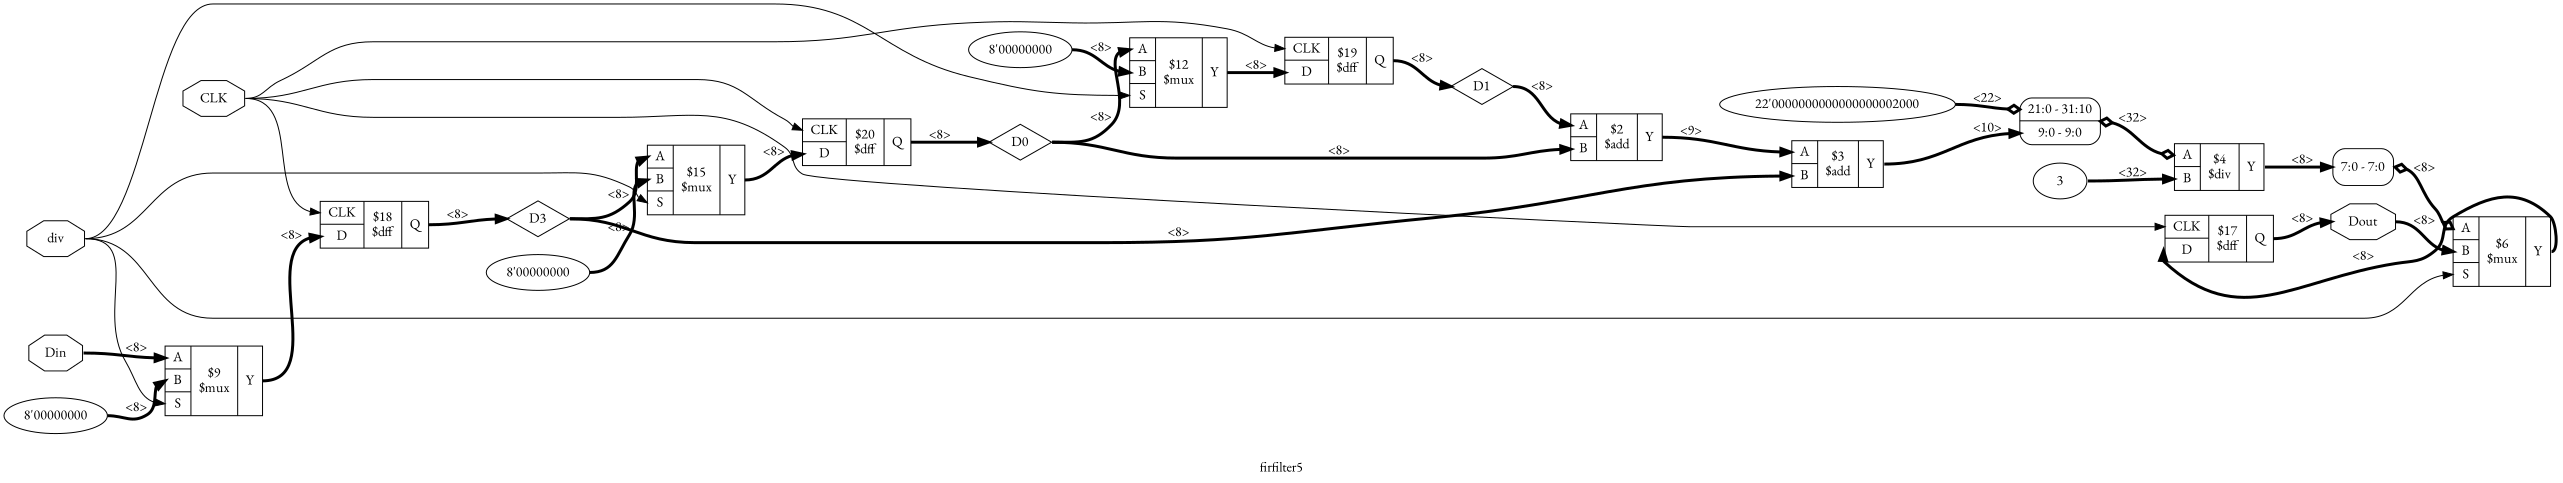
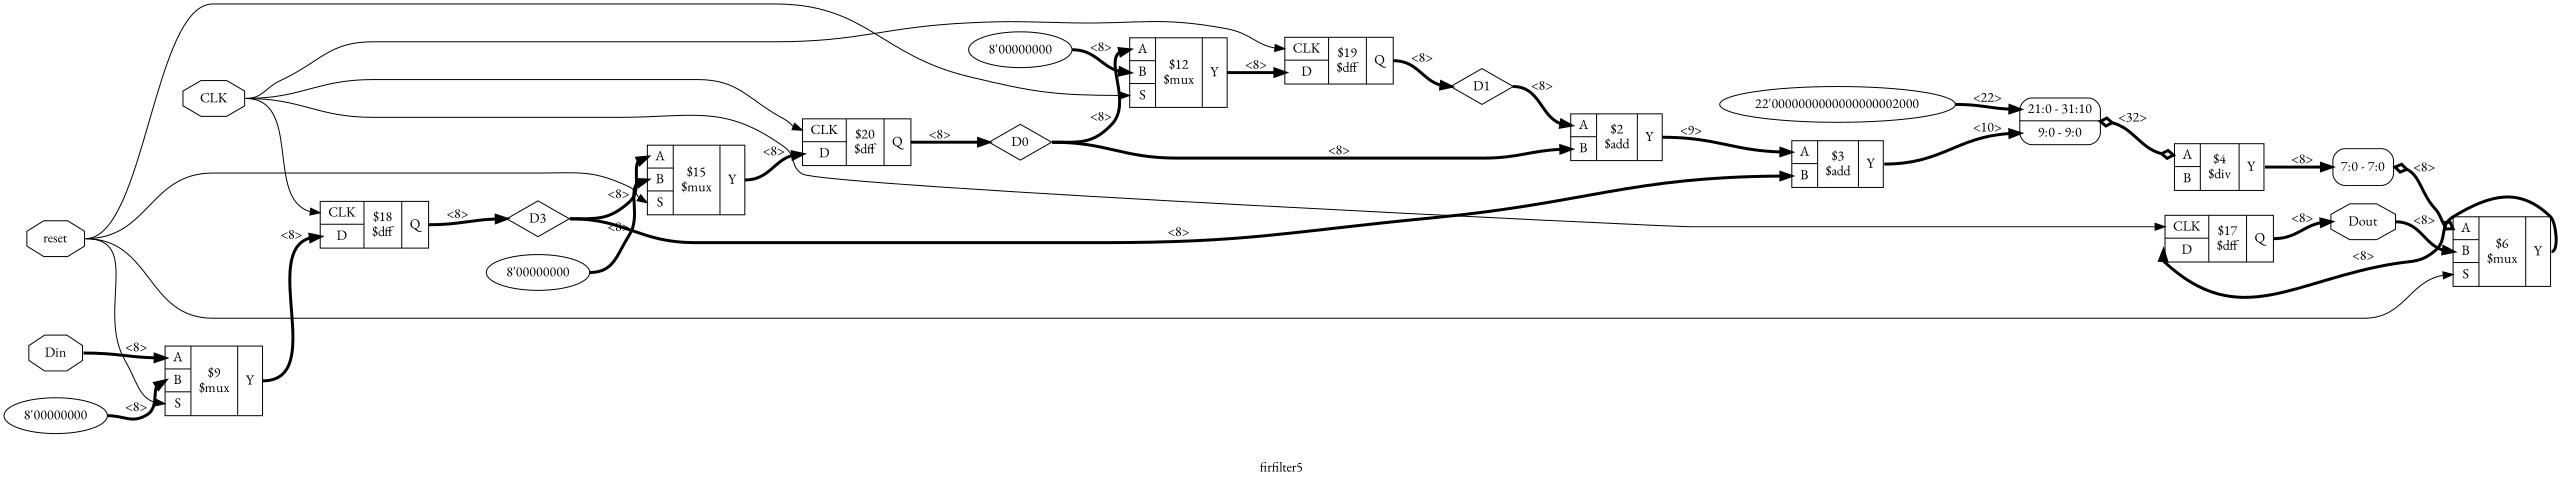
edge "22'0000000000000000002000" -> "21:0 - 31:10": arrowhead odiamond -> normal
node "3": removed
node "div": label "div" -> "reset"
